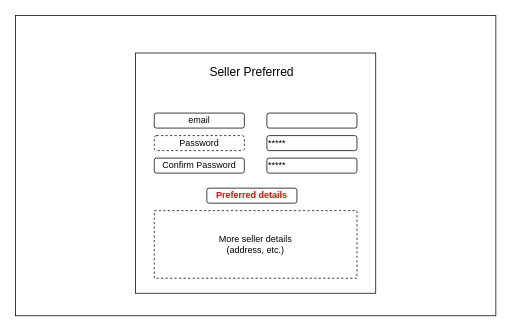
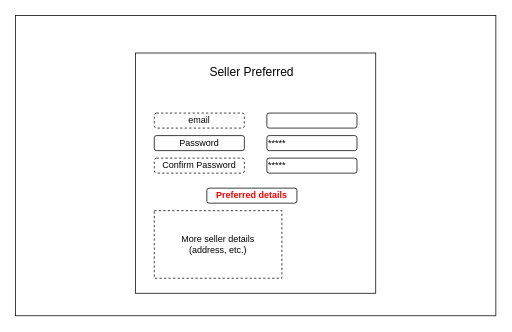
node "email": style solid -> dashed
node "Password": style dashed -> solid
node "Confirm Password": style solid -> dashed
node "More seller details (address, etc.)": size 203x68 -> 128x68
